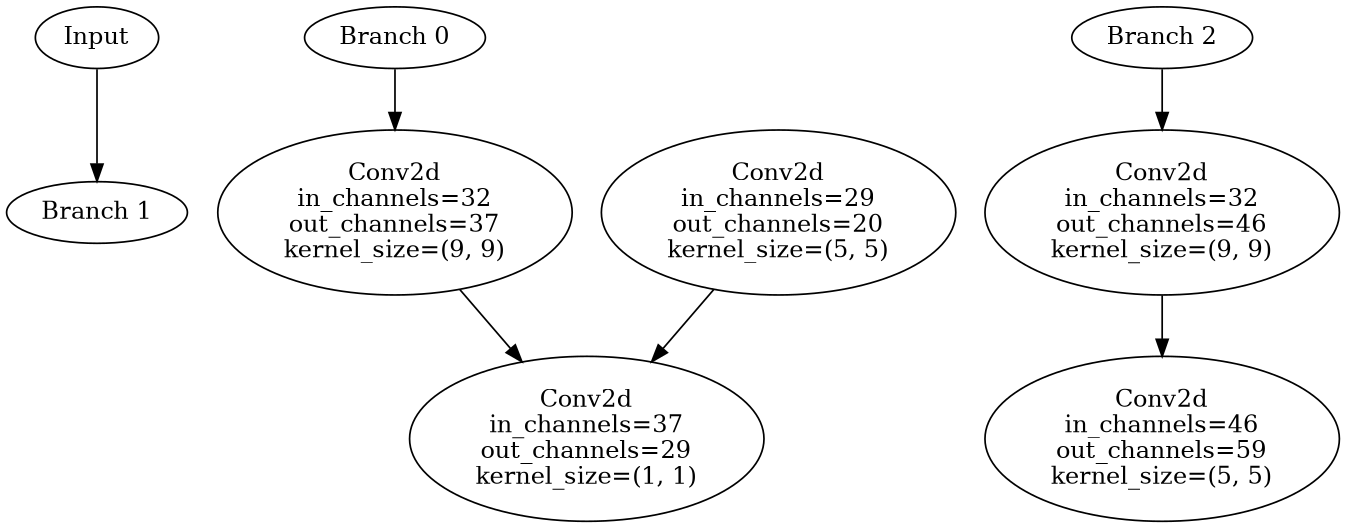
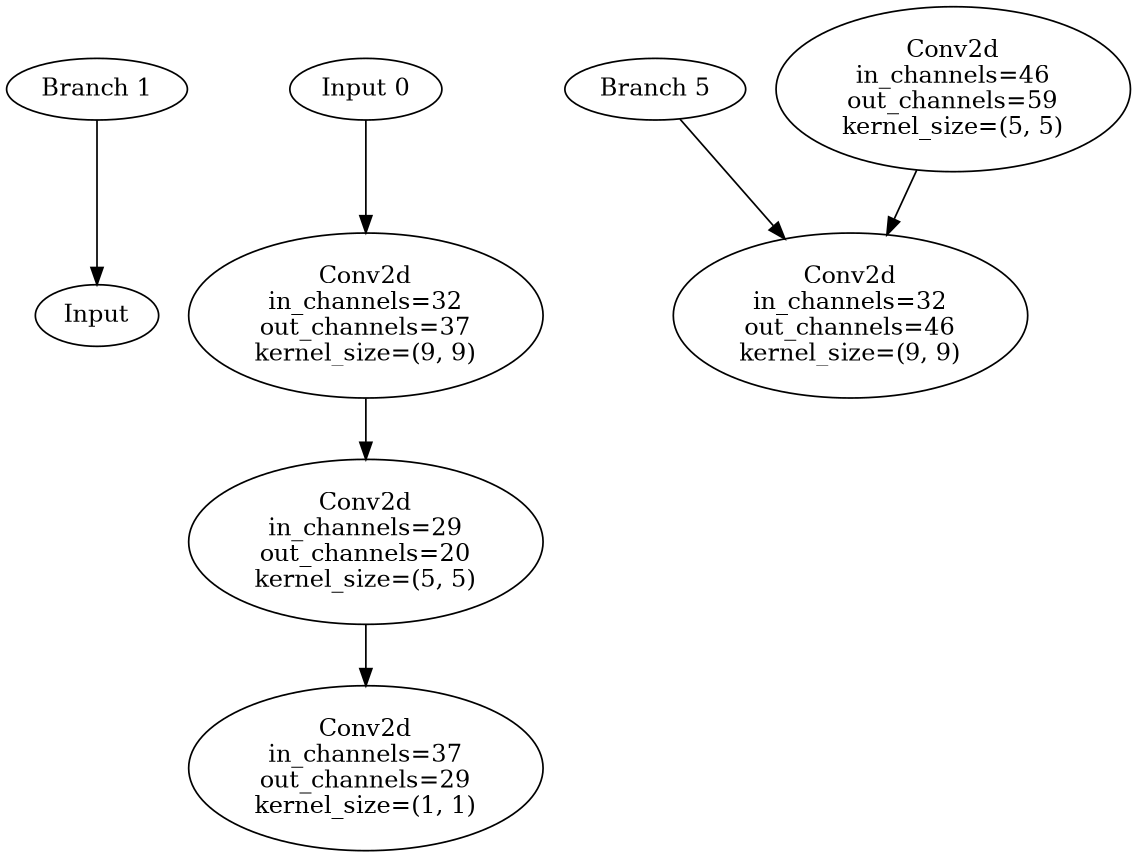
node "Branch 0": label "Branch 0" -> "Input 0"
node "Branch 2": label "Branch 2" -> "Branch 5"
edge "Input" -> "Branch 1": reversed
edge "Conv2d in_channels=32 out_channels=46 kernel_size=(9, 9)" -> "Conv2d in_channels=46 out_channels=59 kernel_size=(5, 5)": reversed
edge "Conv2d in_channels=32 out_channels=37 kernel_size=(9, 9)" -> "Conv2d in_channels=37 out_channels=29 kernel_size=(1, 1)": now "Conv2d in_channels=32 out_channels=37 kernel_size=(9, 9)" -> "Conv2d in_channels=29 out_channels=20 kernel_size=(5, 5)"
